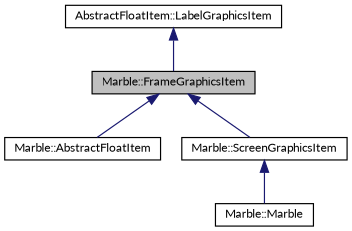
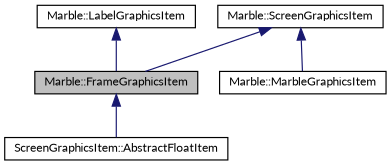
node "AbstractFloatItem::LabelGraphicsItem": label "AbstractFloatItem::LabelGraphicsItem" -> "Marble::LabelGraphicsItem"
edge "Marble::ScreenGraphicsItem" -> "Marble::FrameGraphicsItem": reversed
node "Marble::AbstractFloatItem": label "Marble::AbstractFloatItem" -> "ScreenGraphicsItem::AbstractFloatItem"
node "Marble::Marble": label "Marble::Marble" -> "Marble::MarbleGraphicsItem"
